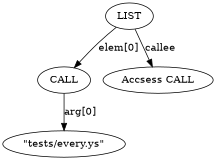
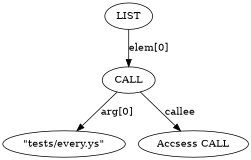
edge "LIST" -> "Accsess CALL": now "CALL" -> "Accsess CALL"
